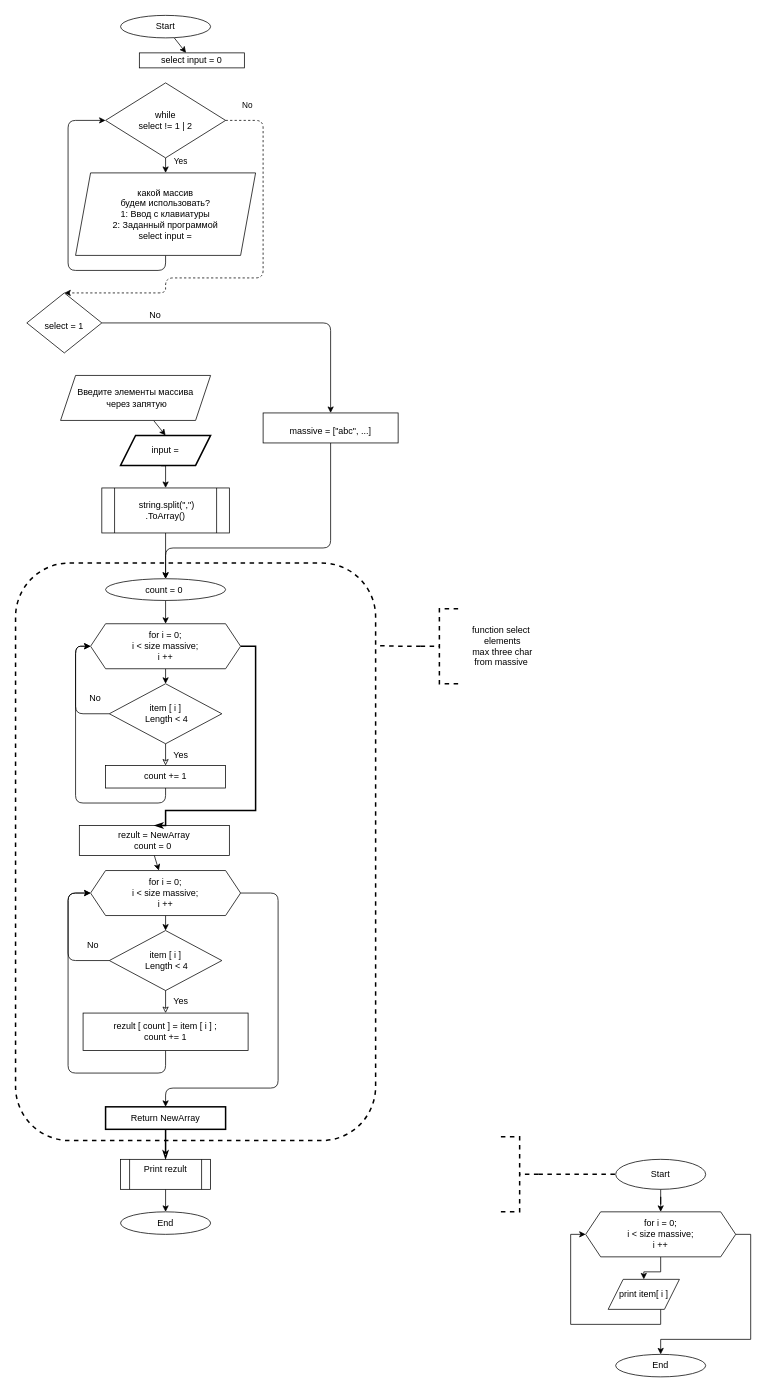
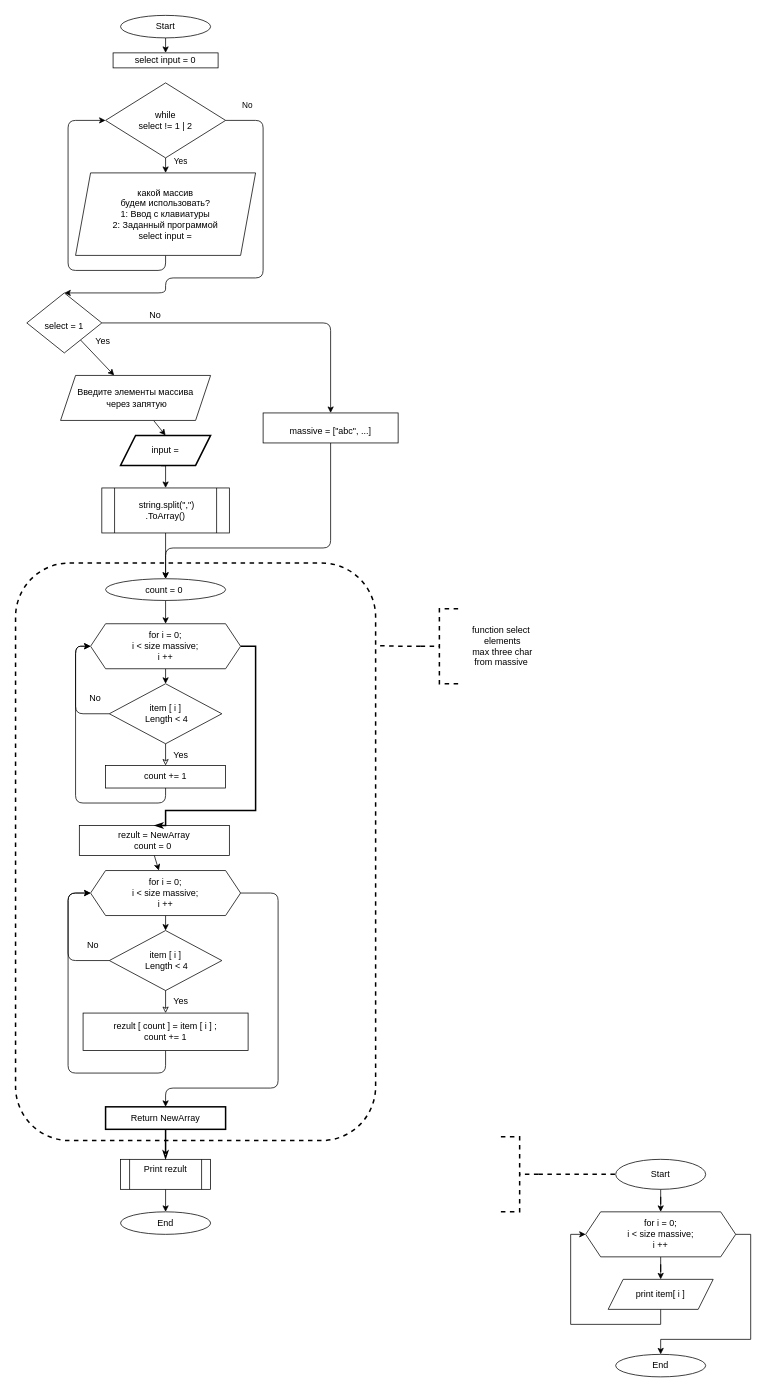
node "select input = 0": moved (192, 60) -> (165, 60)
edge "while select != 1 | 2" -> "select = 1": style dashed -> solid
edge "select = 1" -> "Введите элементы массива через запятую": added, label "Yes"
node "print item[ i ]": size 71x30 -> 105x30
